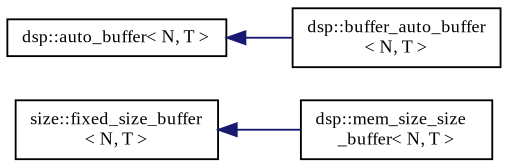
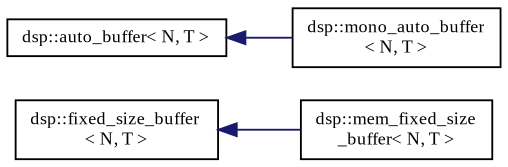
node "dsp::buffer_auto_buffer < N, T >": label "dsp::buffer_auto_buffer < N, T >" -> "dsp::mono_auto_buffer < N, T >"
node "size::fixed_size_buffer < N, T >": label "size::fixed_size_buffer < N, T >" -> "dsp::fixed_size_buffer < N, T >"
node "dsp::mem_size_size _buffer< N, T >": label "dsp::mem_size_size _buffer< N, T >" -> "dsp::mem_fixed_size _buffer< N, T >"
